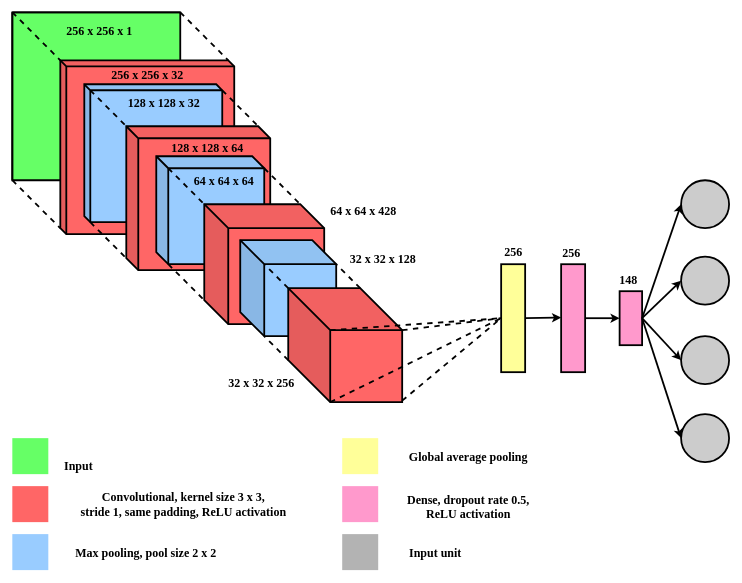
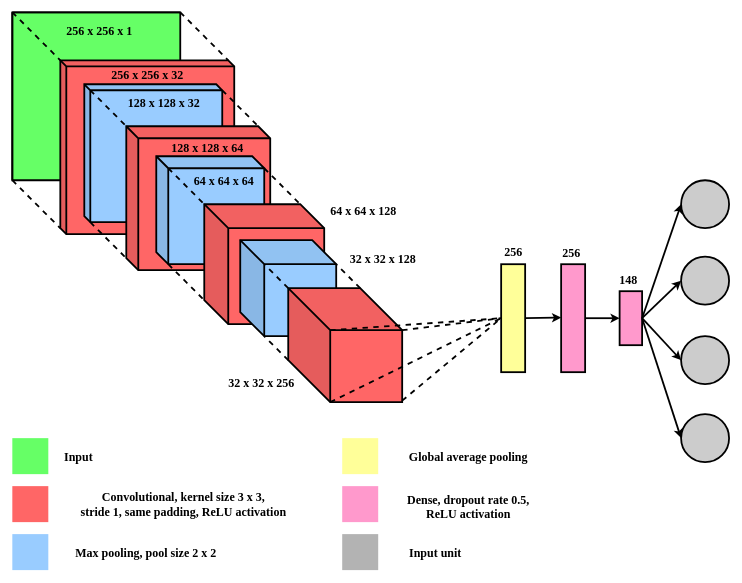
node "64 x 64 x 428": label "64 x 64 x 428" -> "64 x 64 x 128"
node "Input": moved (78, 465) -> (78, 456)
